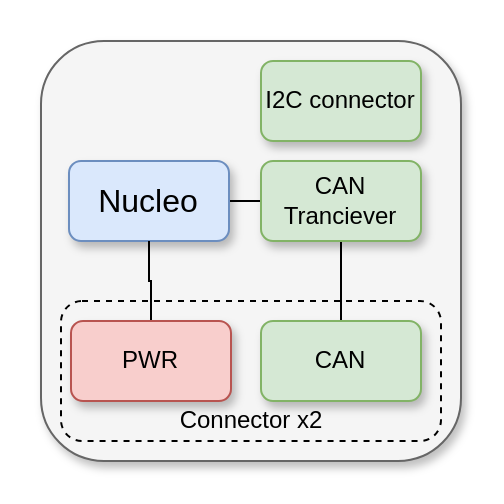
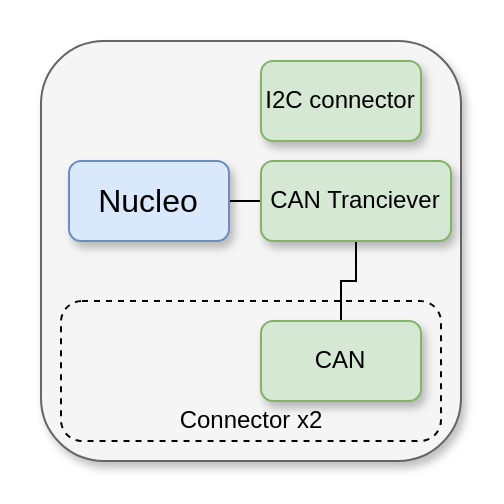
node "CAN Tranciever": size 160x80 -> 190x80
edge "Nucleo" -- "PWR": removed
node "PWR": removed
